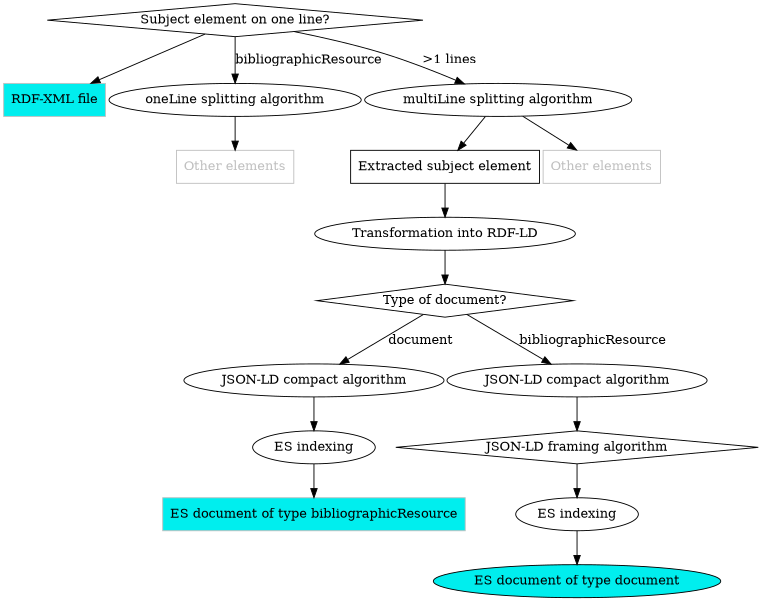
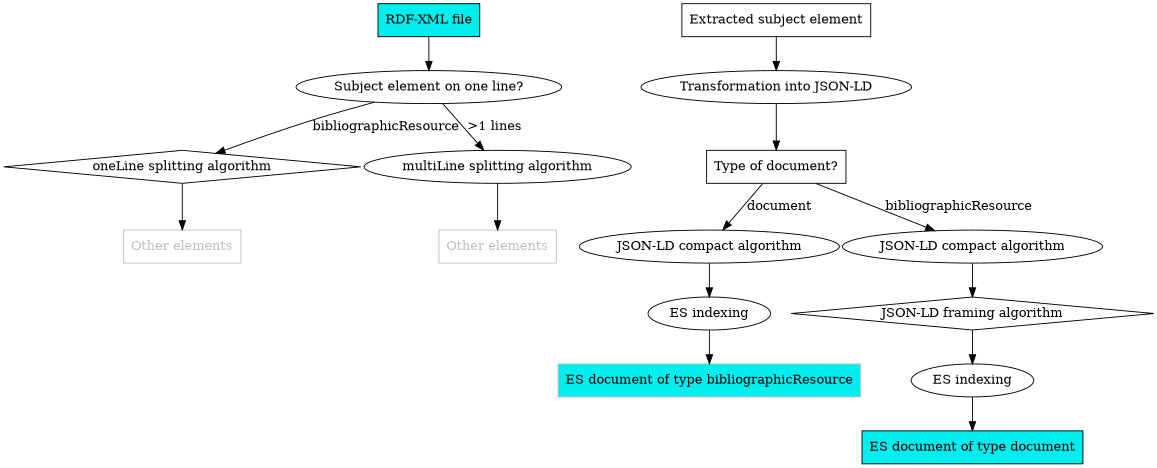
node "Subject element on one line?": shape diamond -> ellipse
edge "Subject element on one line?" -> "RDF-XML file": reversed
node "RDF-XML file": color grey -> black
node "oneLine splitting algorithm": shape ellipse -> diamond
edge "multiLine splitting algorithm" -> "Extracted subject element": removed
node "Transformation into RDF-LD": label "Transformation into RDF-LD" -> "Transformation into JSON-LD"
node "Type of document?": shape diamond -> box
node "ES document of type document": shape ellipse -> box
